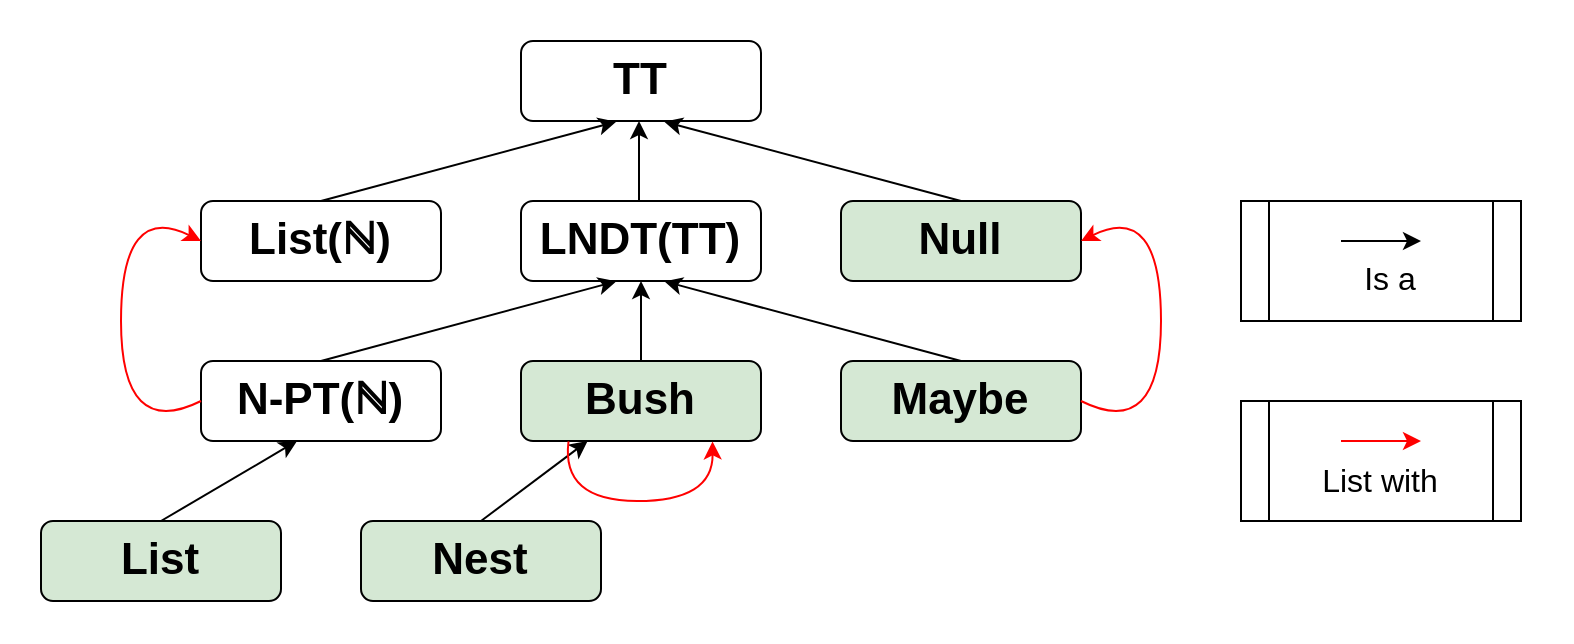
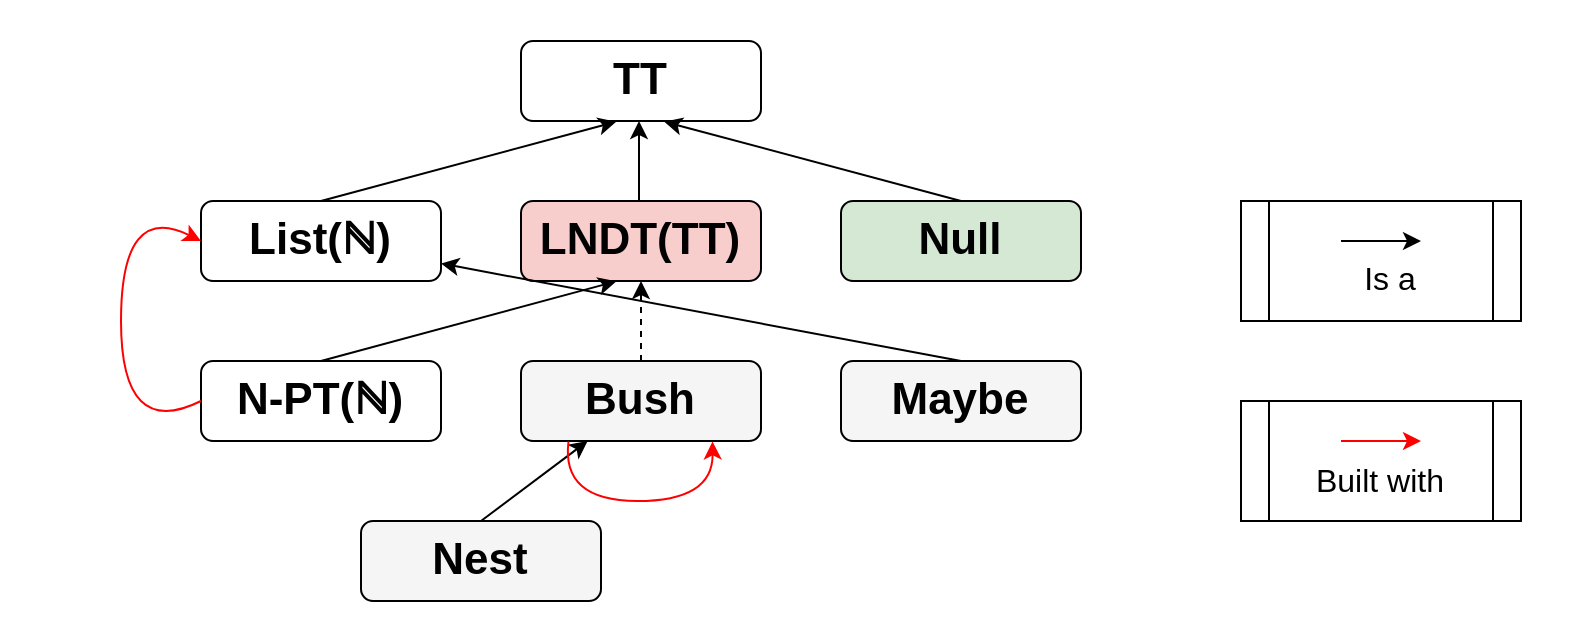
node "LNDT(TT)": fillcolor #ffffff -> #f8cecc
edge "Maybe" -> "LNDT(TT)": now "Maybe" -> "List(ℕ)"
edge "Maybe" -> "Null": removed
edge "Bush" -> "LNDT(TT)": style solid -> dashed
node "Bush": fillcolor #d5e8d4 -> #f5f5f5
node "Maybe": fillcolor #d5e8d4 -> #f5f5f5
node "List with": label "List with" -> "Built with"
edge "List" -> "N-PT(ℕ)": removed
node "List": removed
node "Nest": fillcolor #d5e8d4 -> #f5f5f5
